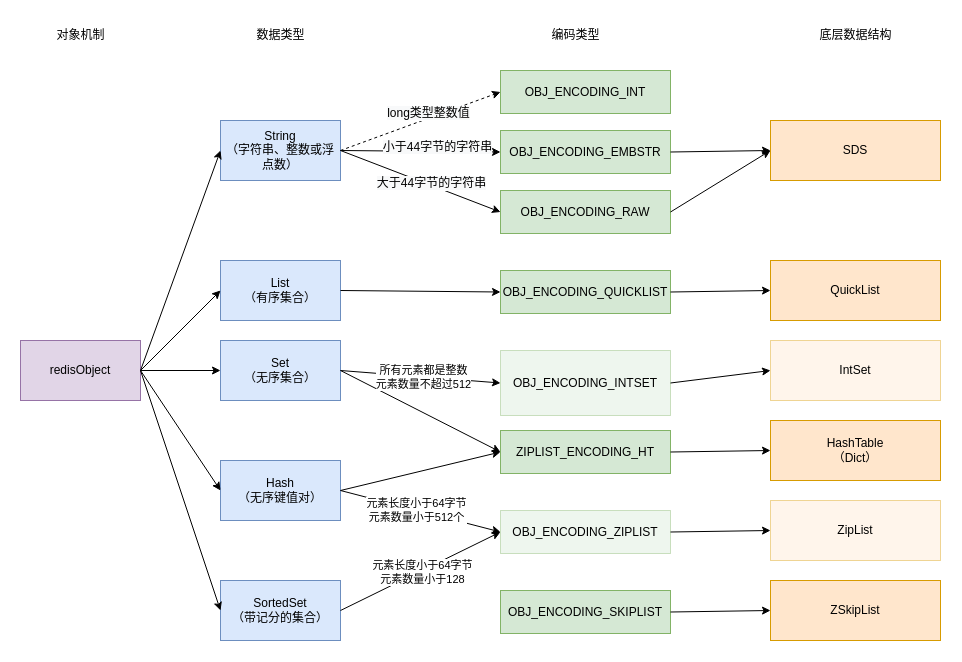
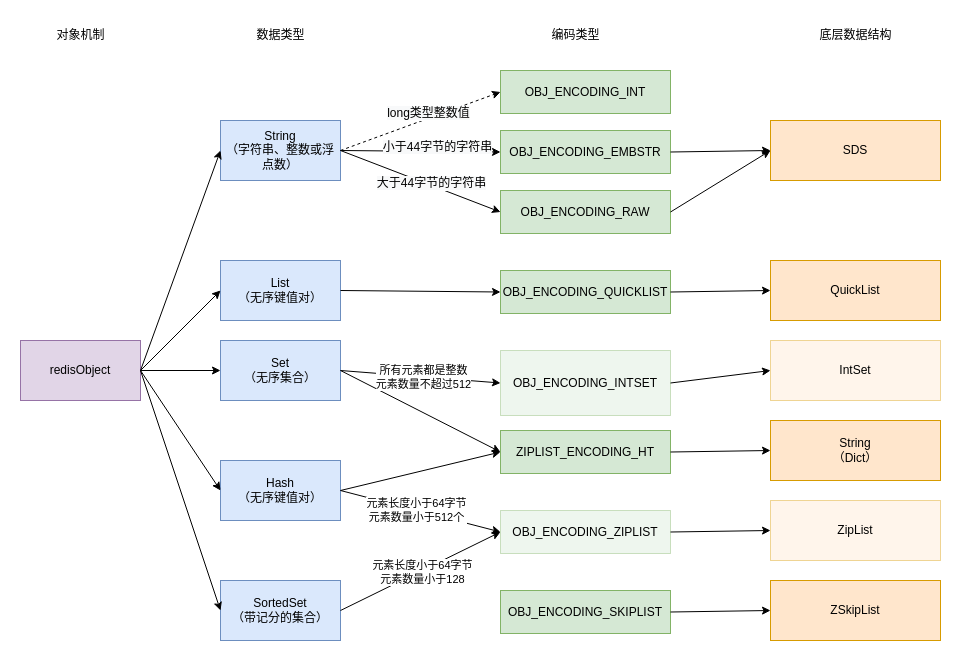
node "List （有序集合）": label "List （有序集合）" -> "List （无序键值对）"
node "HashTable （Dict）": label "HashTable （Dict）" -> "String （Dict）"
